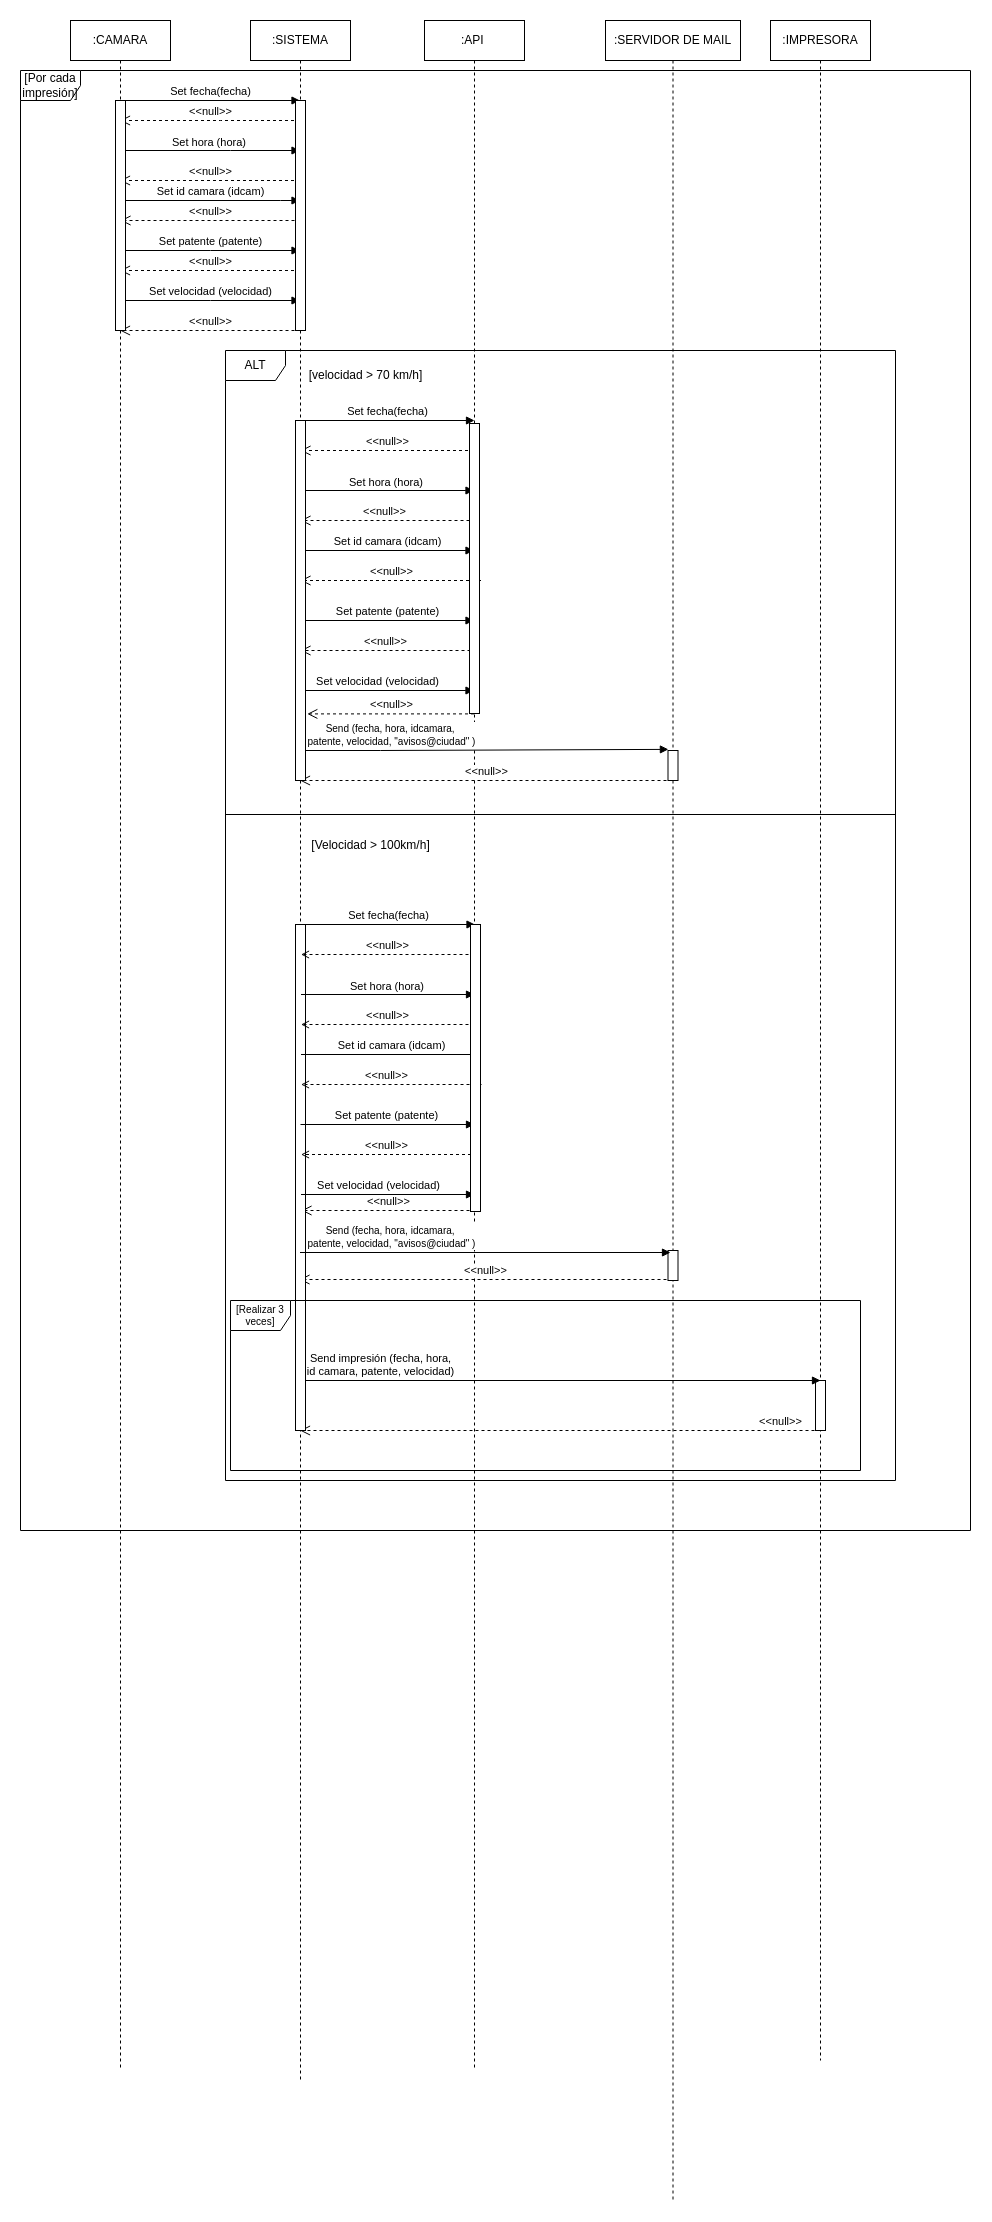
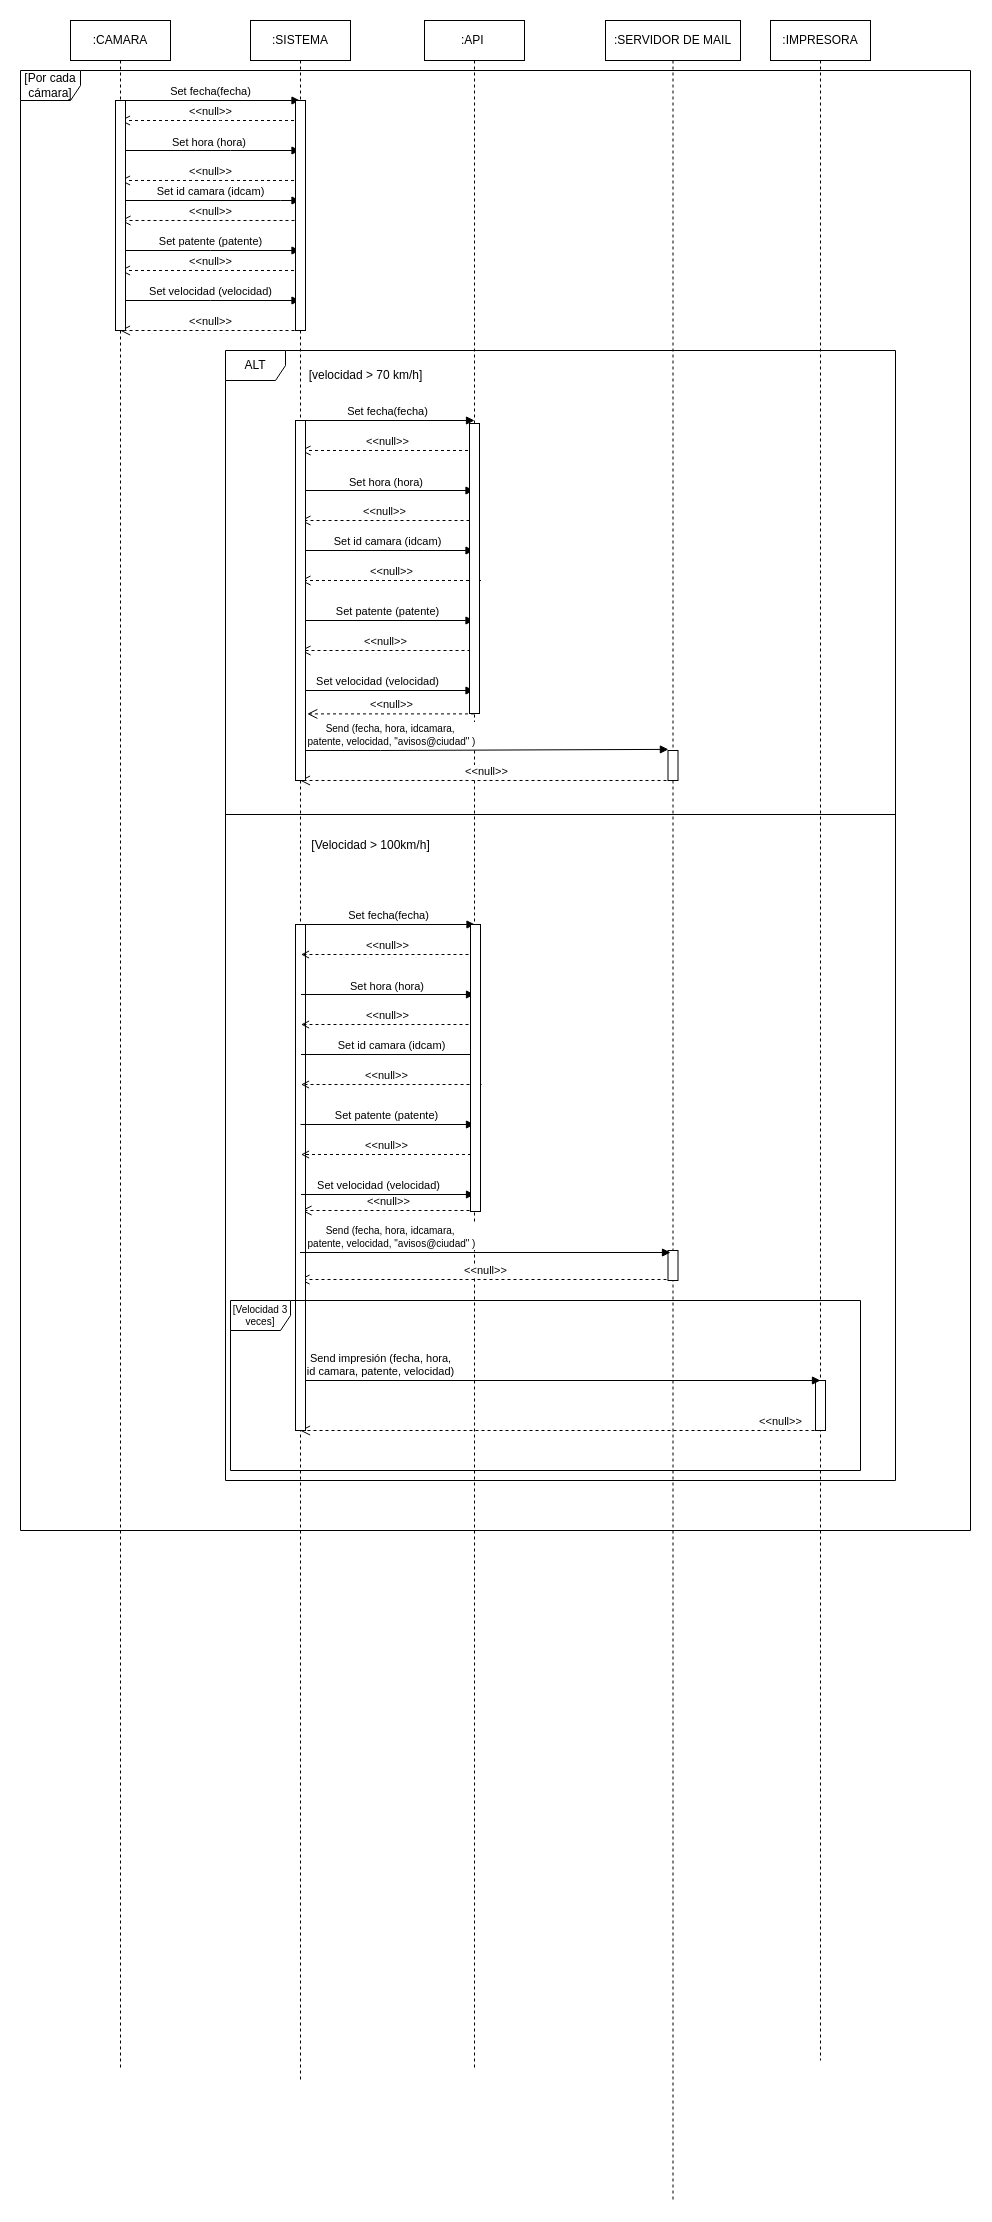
node "[Por cada impresión]": label "[Por cada impresión]" -> "[Por cada cámara]"
node "[Realizar 3 veces]": label "[Realizar 3 veces]" -> "[Velocidad 3 veces]"
